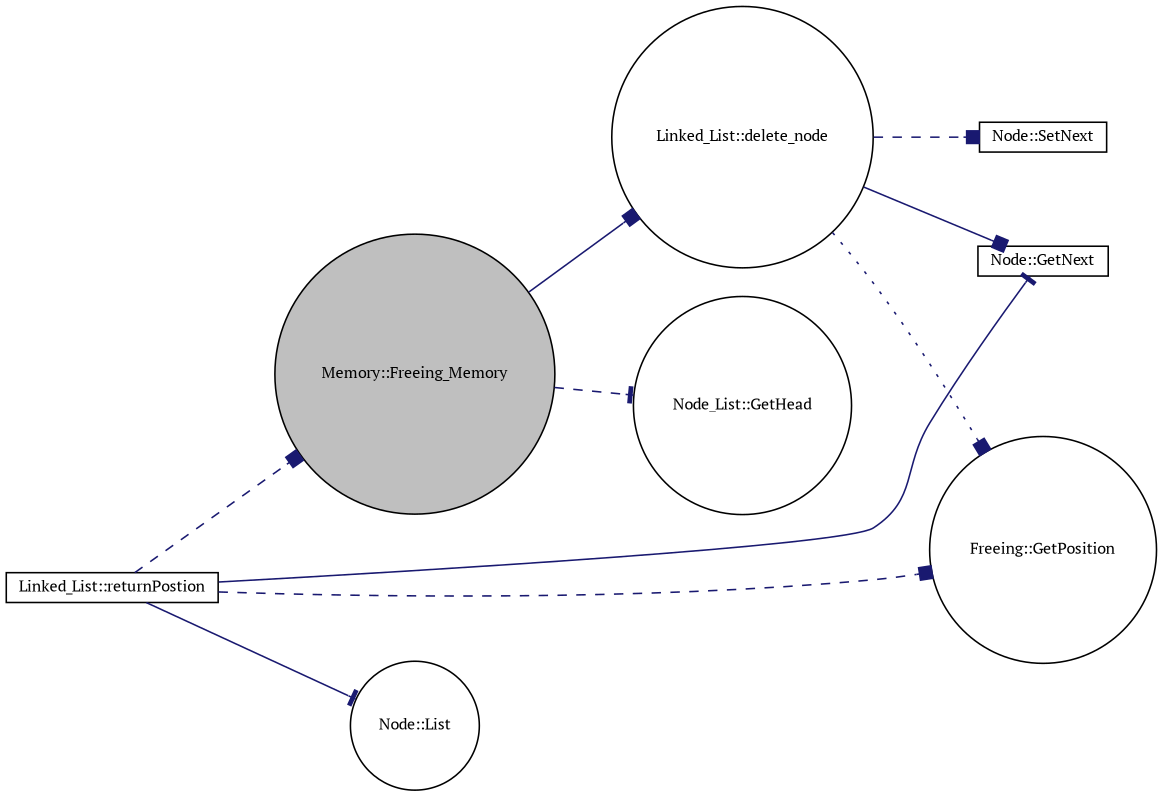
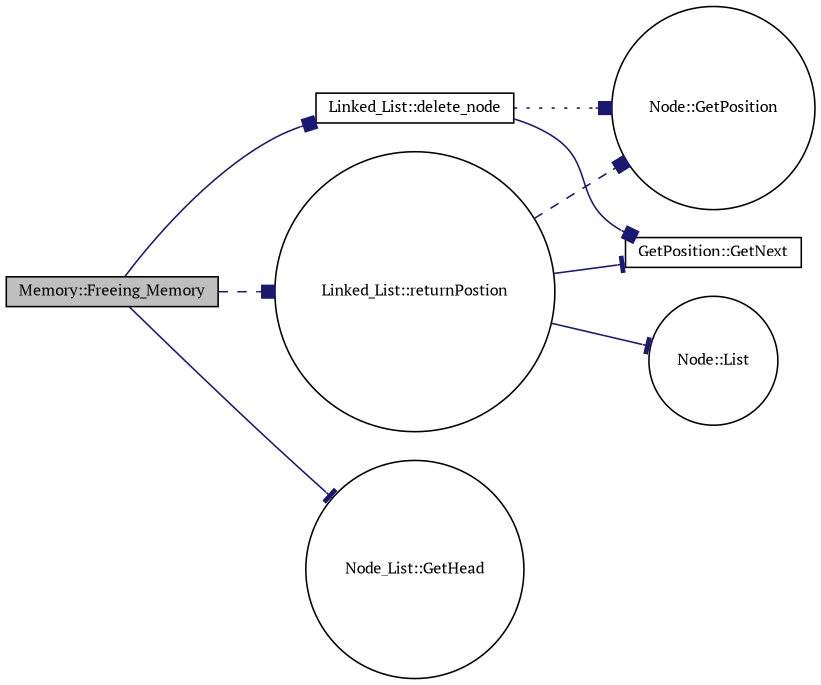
node "Linked_List::delete_node": shape circle -> box
node "Node::SetNext": removed
node "Node::GetNext": label "Node::GetNext" -> "GetPosition::GetNext"
node "Memory::Freeing_Memory": shape circle -> box
edge "Memory::Freeing_Memory" -> "Node_List::GetHead": style dashed -> solid
edge "Linked_List::returnPostion" -> "Memory::Freeing_Memory": reversed
node "Freeing::GetPosition": label "Freeing::GetPosition" -> "Node::GetPosition"
node "Linked_List::returnPostion": shape box -> circle
